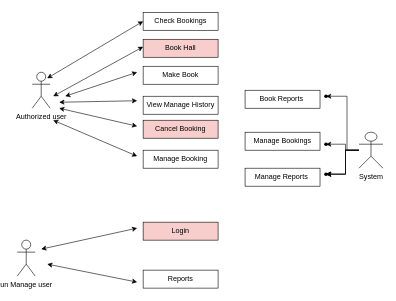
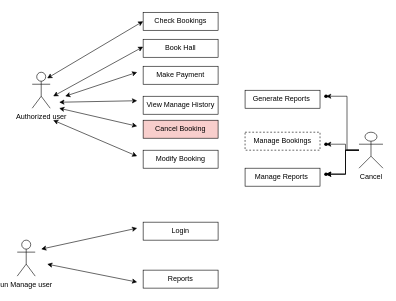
node "Book Hall": fillcolor #f8cecc -> #ffffff
node "Make Book": label "Make Book" -> "Make Payment"
node "Book Reports": label "Book Reports" -> "Generate Reports"
node "Manage Bookings": style solid -> dashed
node "Manage Booking": label "Manage Booking" -> "Modify Booking"
node "System": label "System" -> "Cancel"
node "Login": fillcolor #f8cecc -> #ffffff
